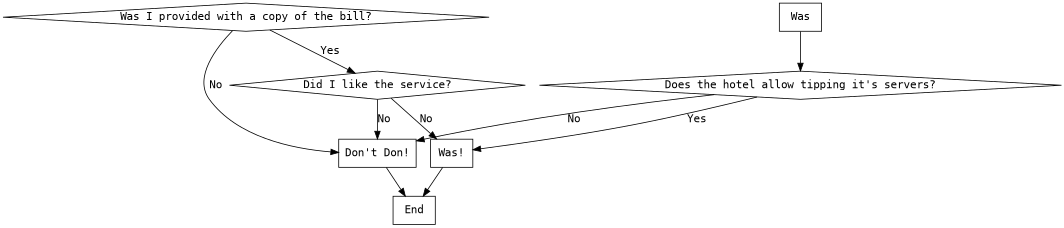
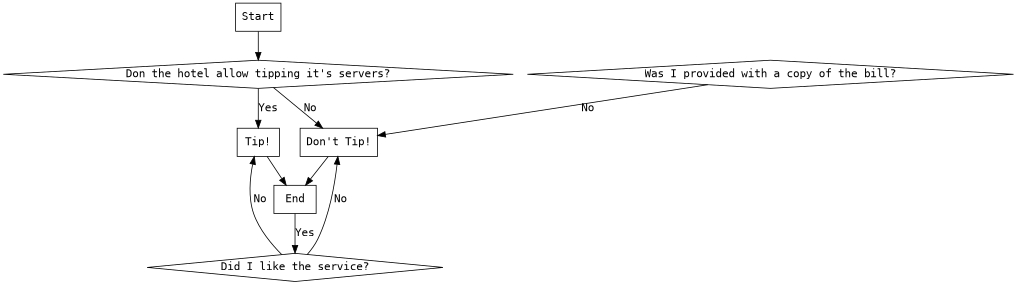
node "Was": label "Was" -> "Start"
edge "Was I provided with a copy of the bill?" -> "Did I like the service?": now "End" -> "Did I like the service?"
node "Does the hotel allow tipping it's servers?": label "Does the hotel allow tipping it's servers?" -> "Don the hotel allow tipping it's servers?"
node "Don't Don!": label "Don't Don!" -> "Don't Tip!"
node "Was!": label "Was!" -> "Tip!"
